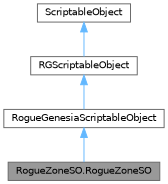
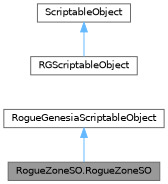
edge "RogueGenesiaScriptableObject" -> "RGScriptableObject": removed
